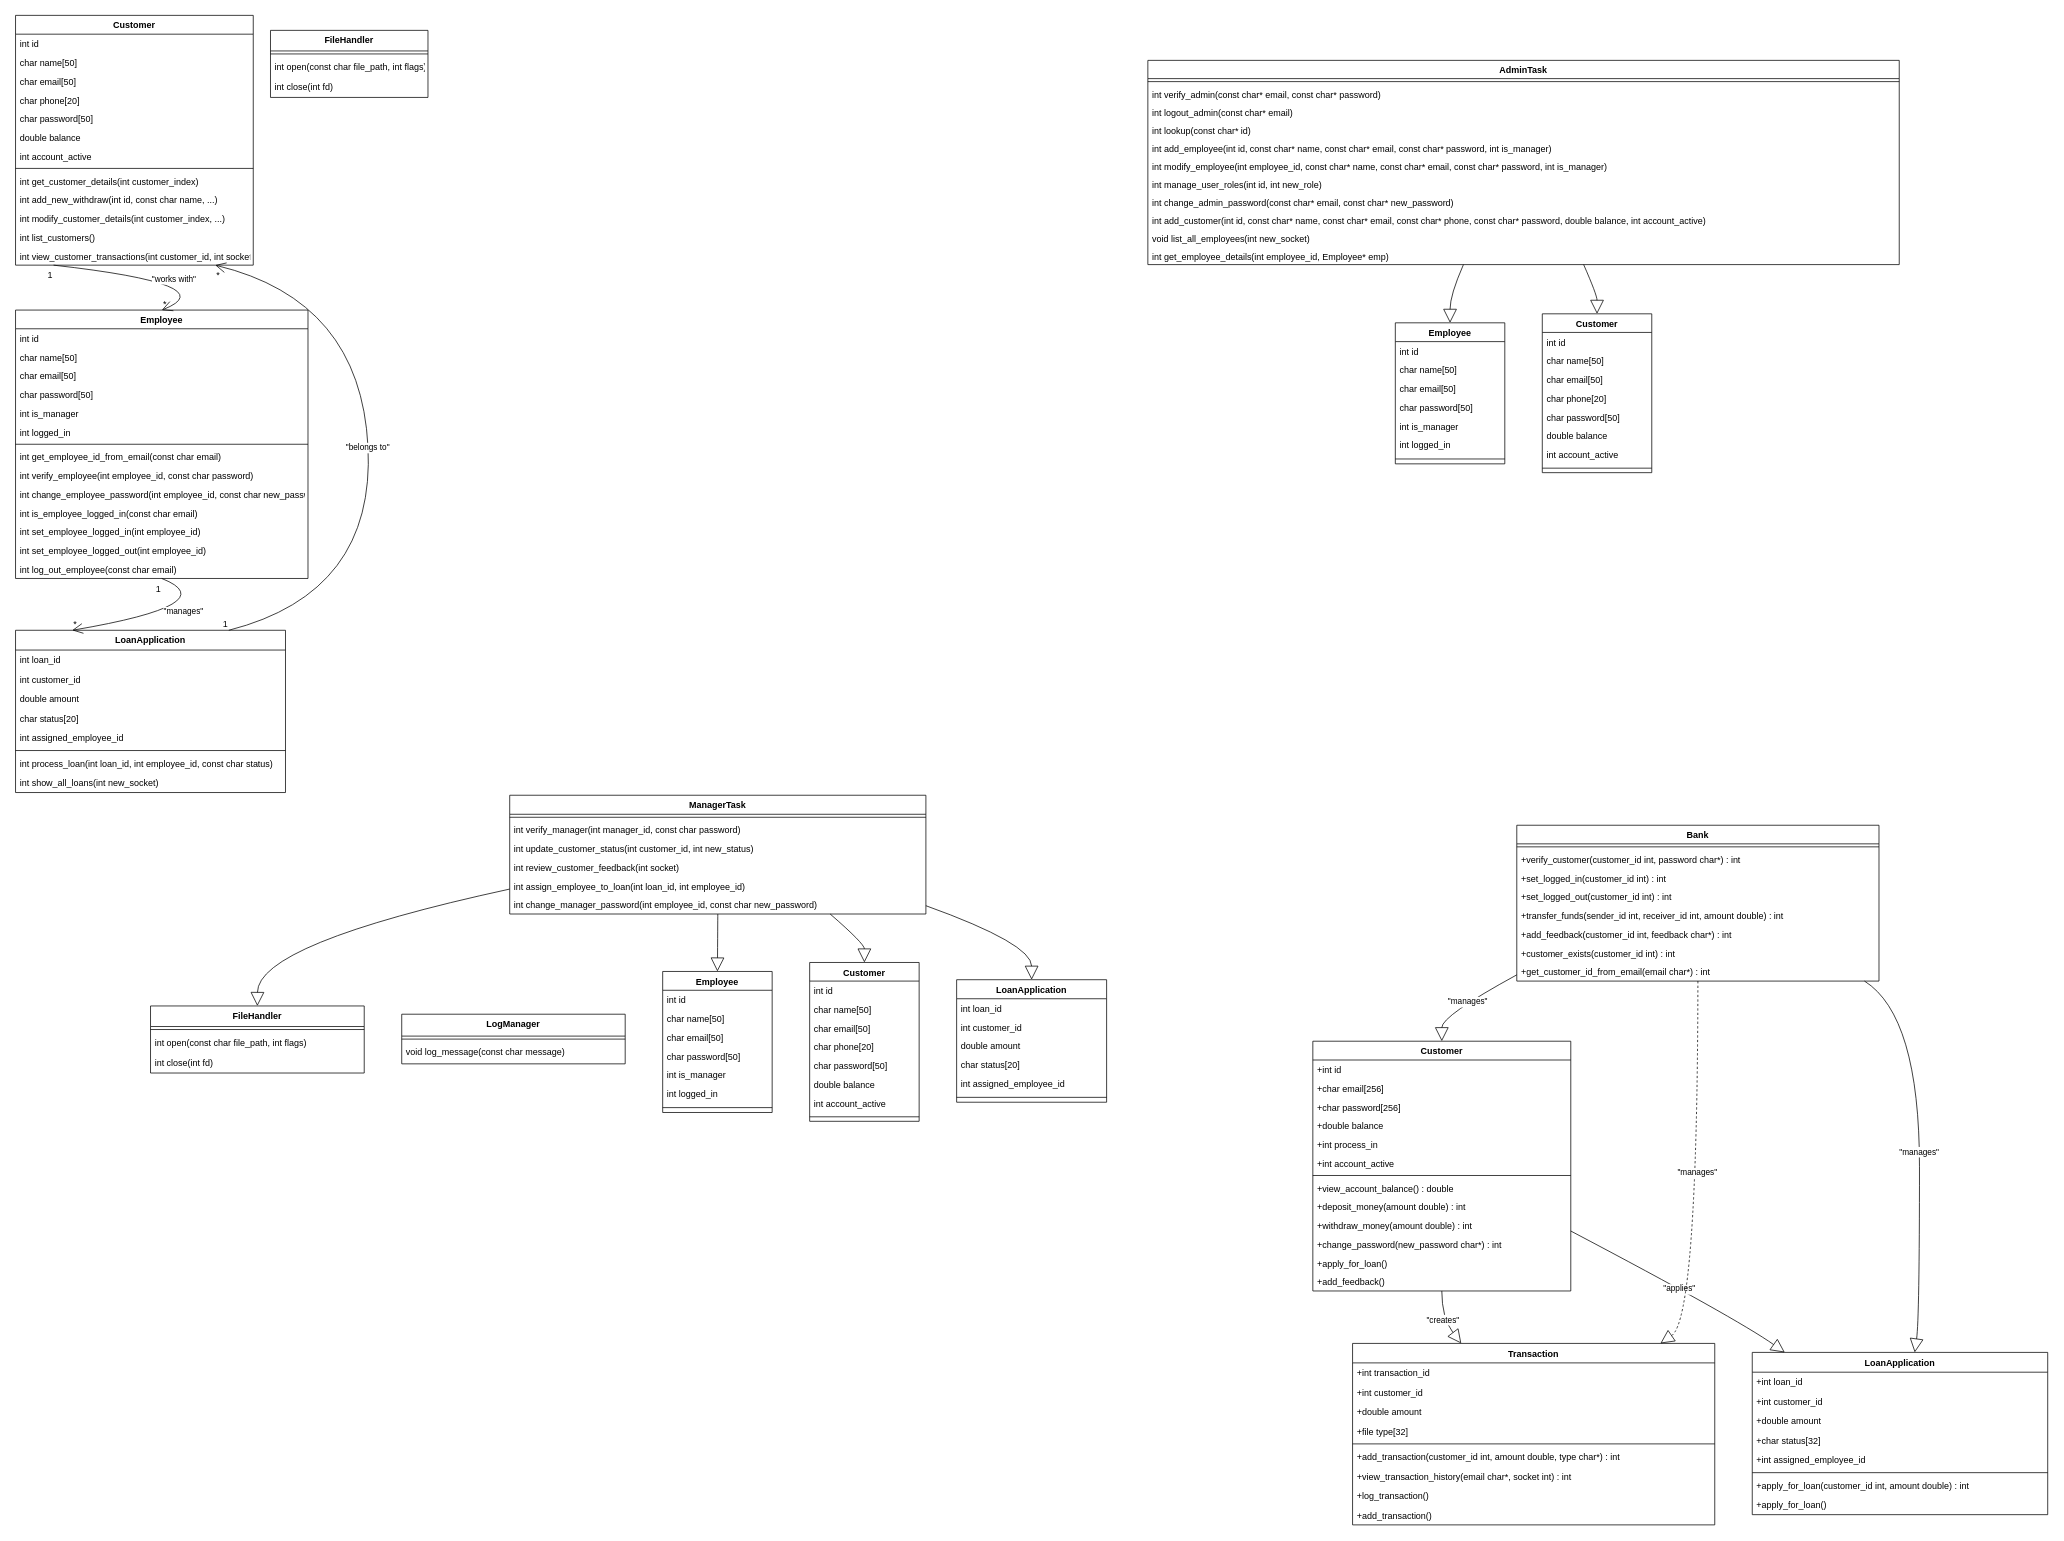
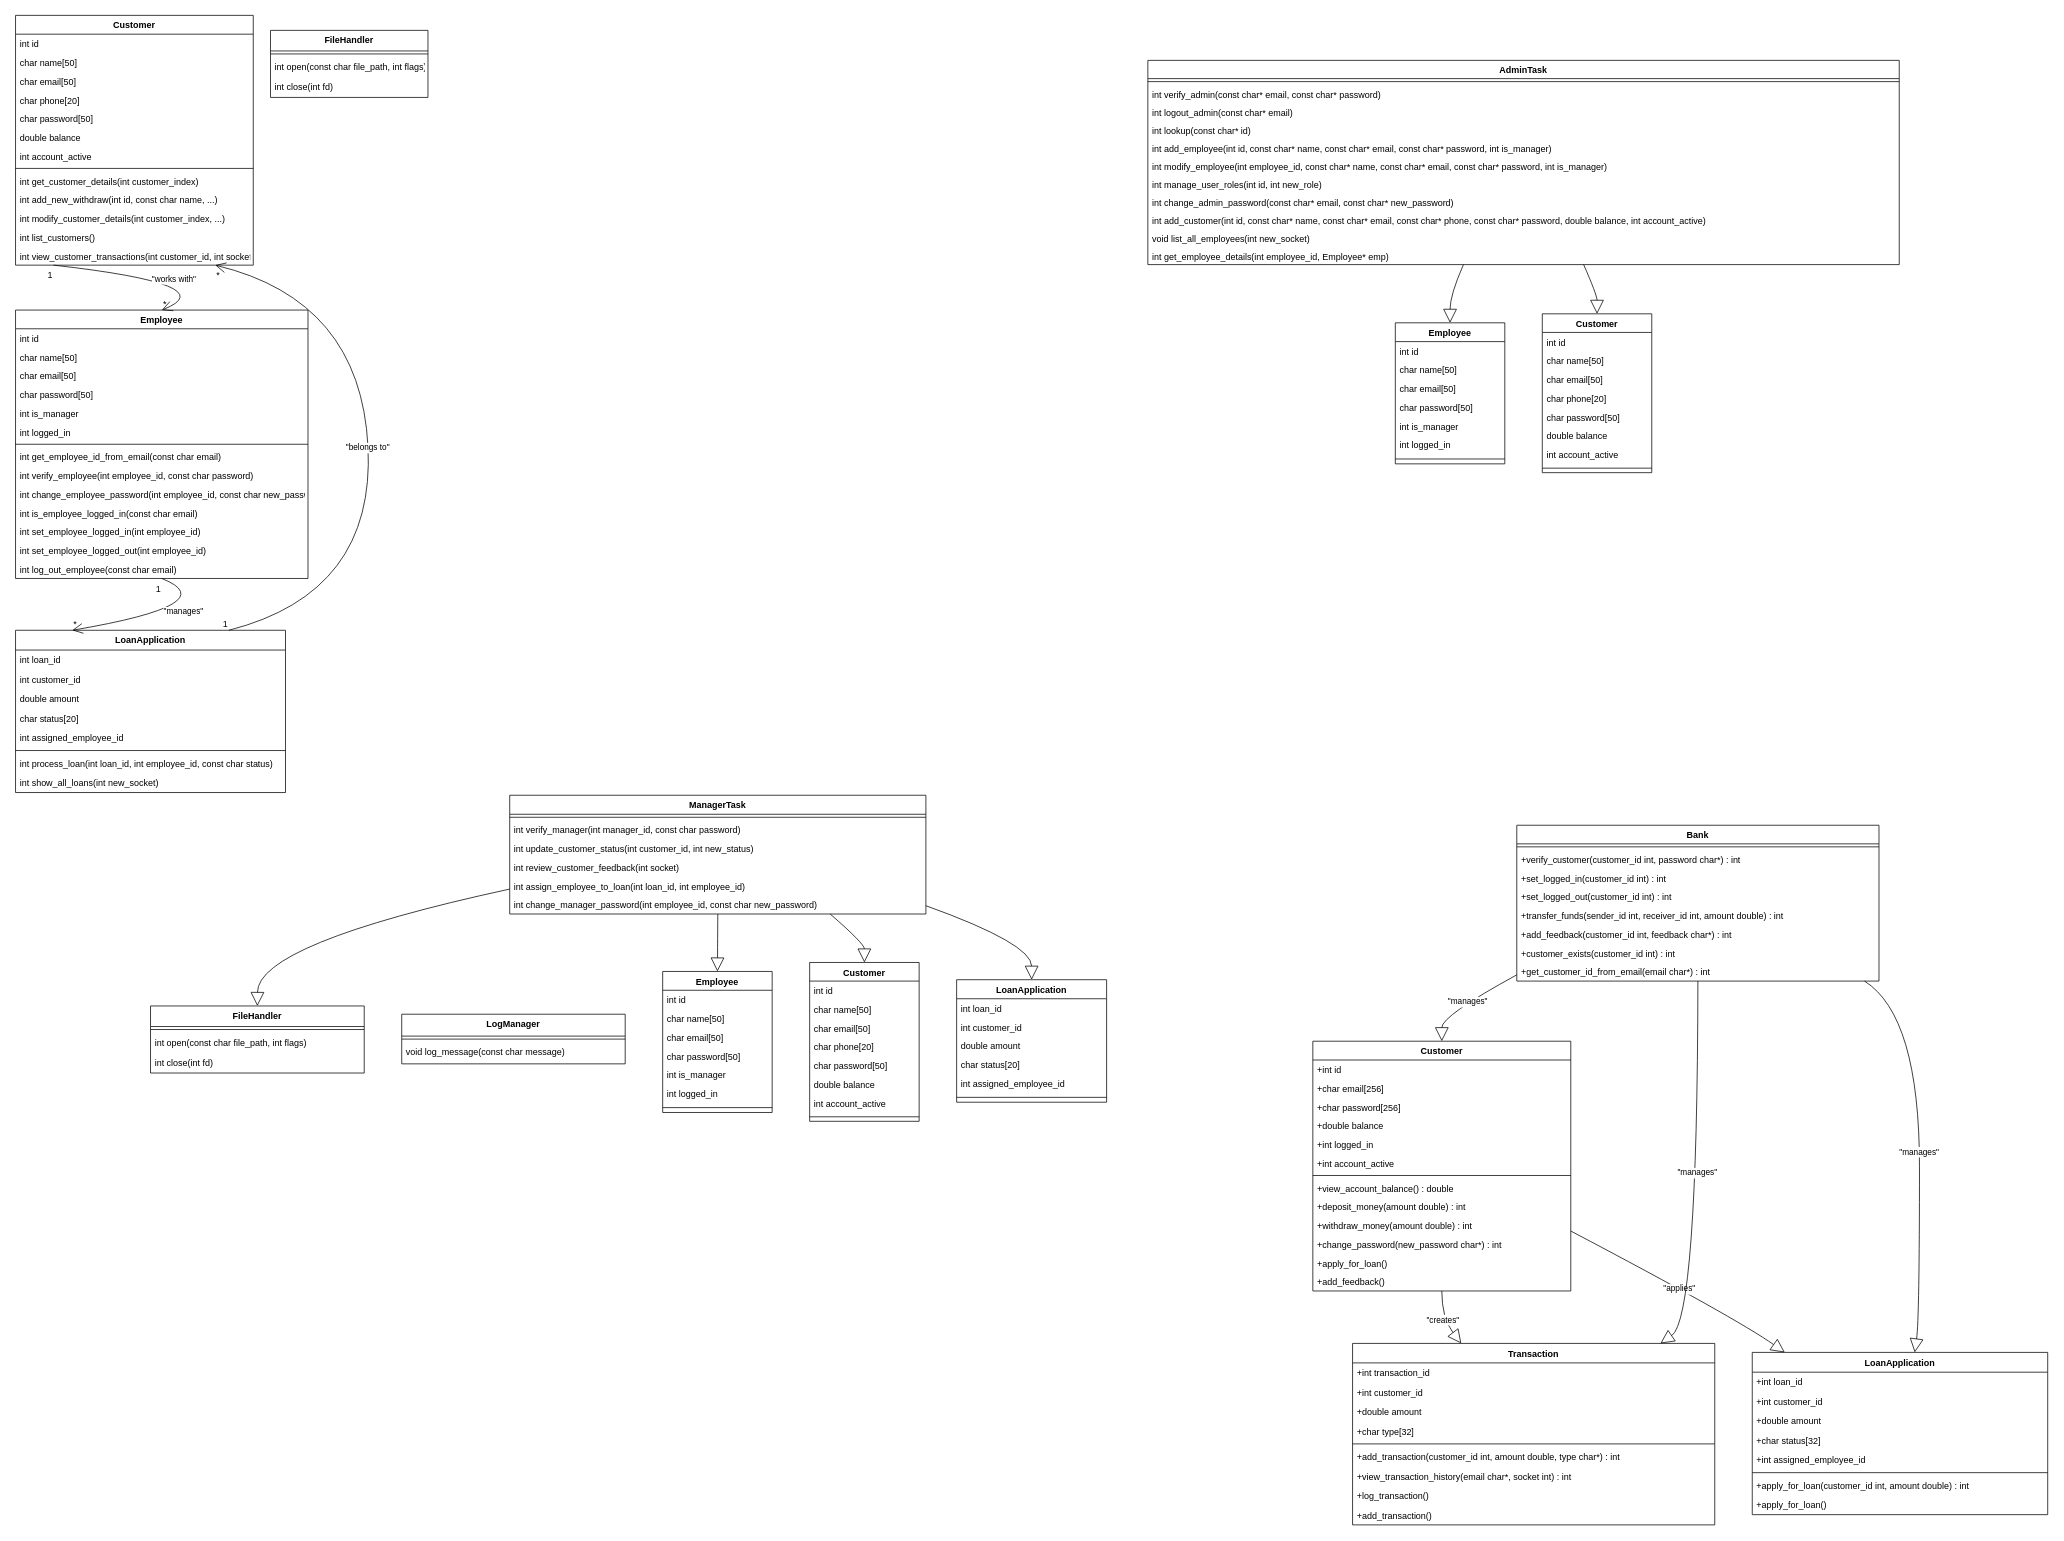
edge "Bank" -> "Transaction": style dashed -> solid
node "+int process_in": label "+int process_in" -> "+int logged_in"
node "+file type[32]": label "+file type[32]" -> "+char type[32]"
